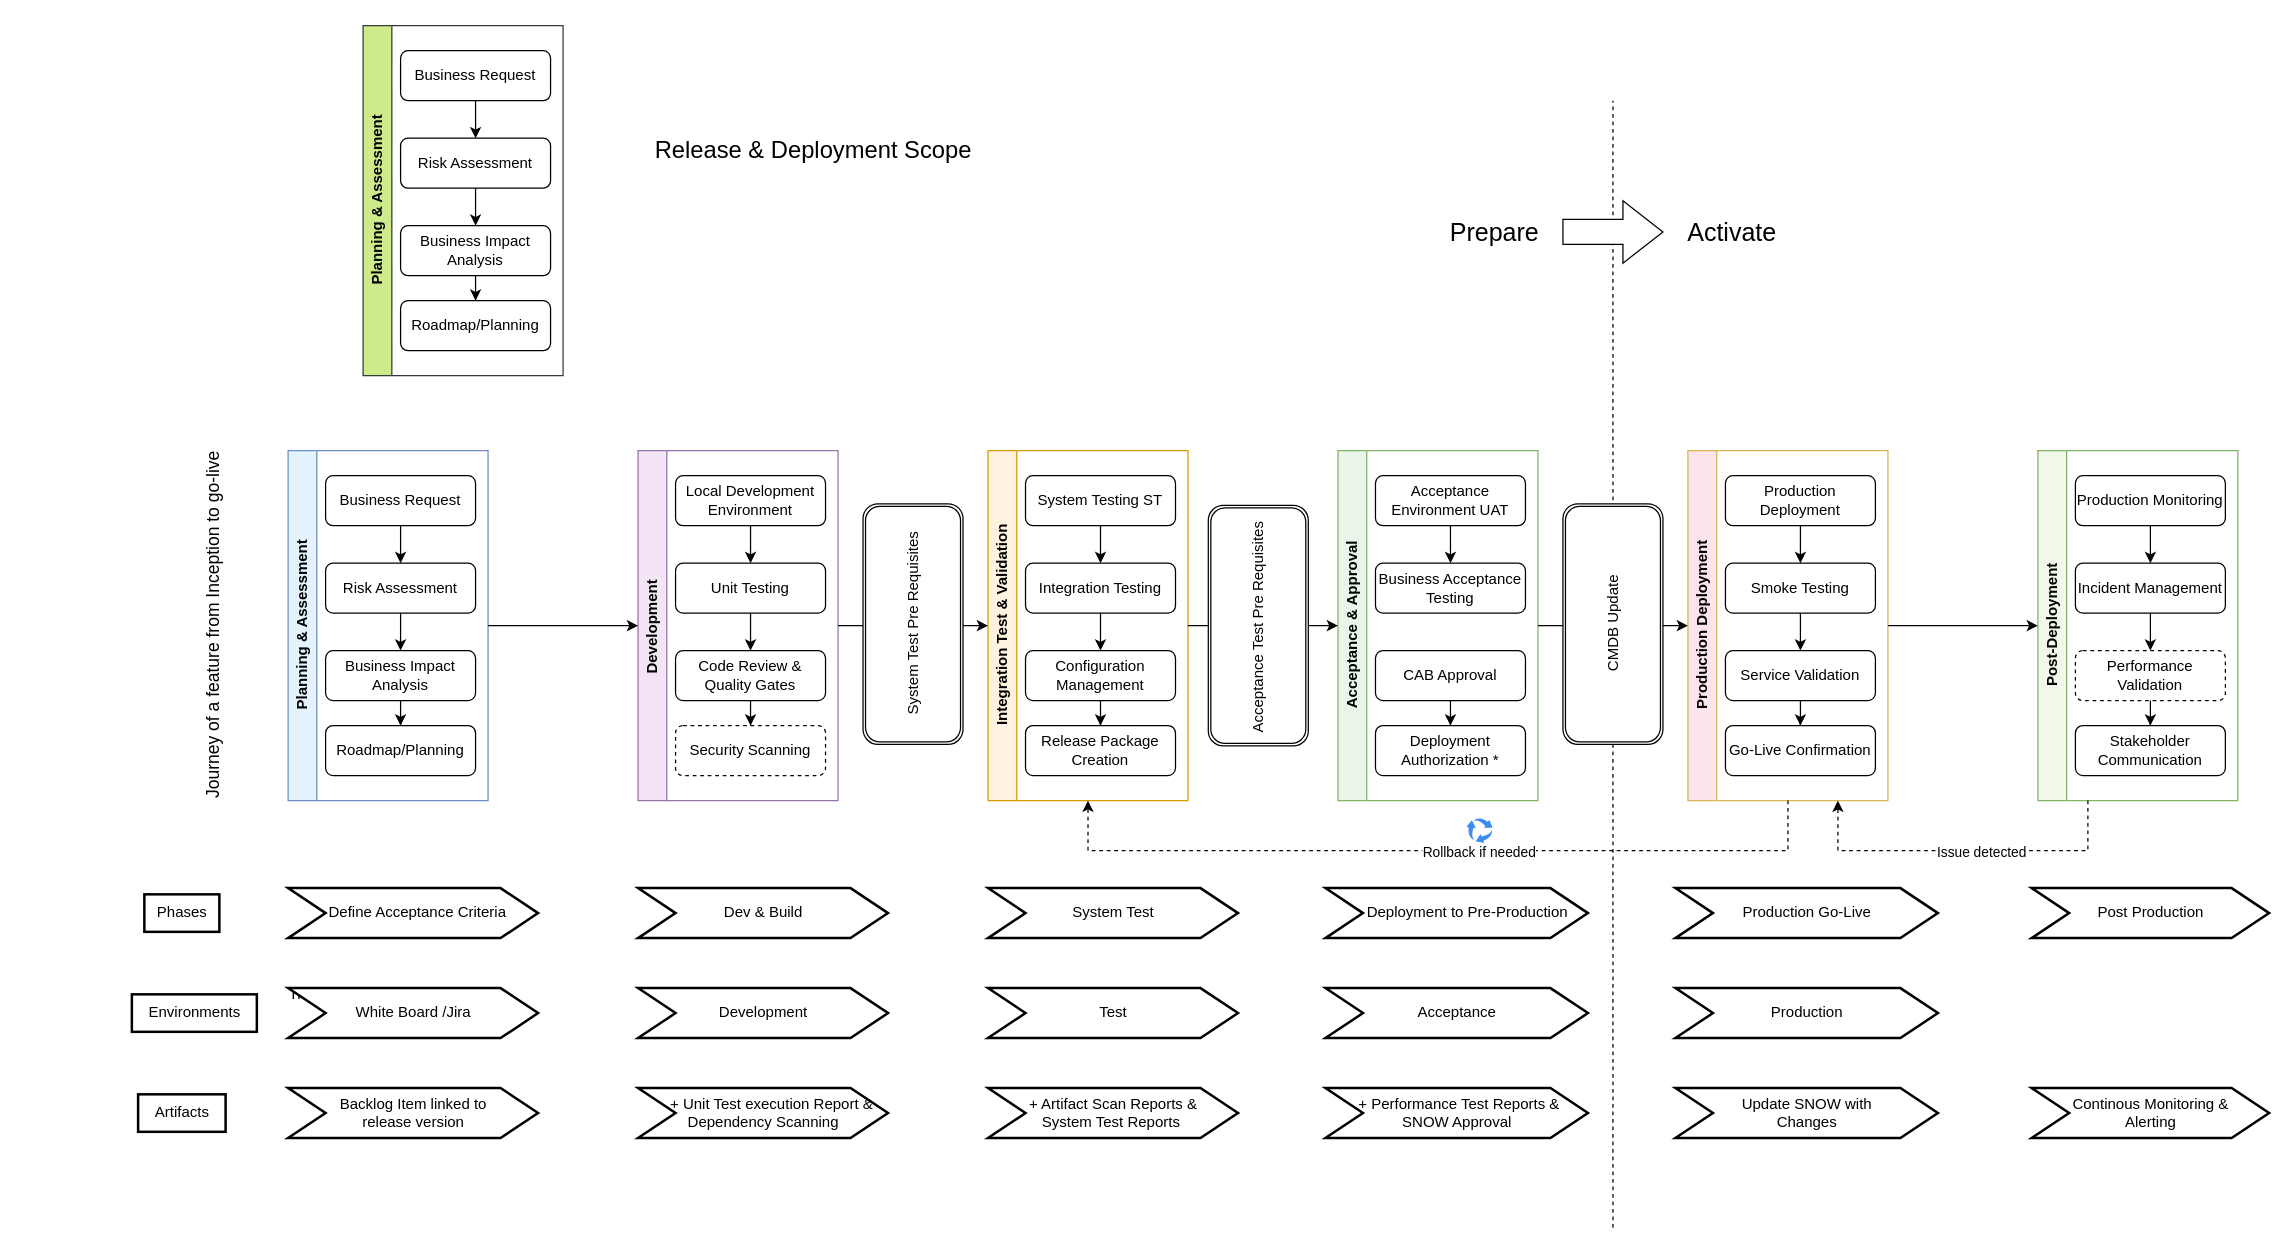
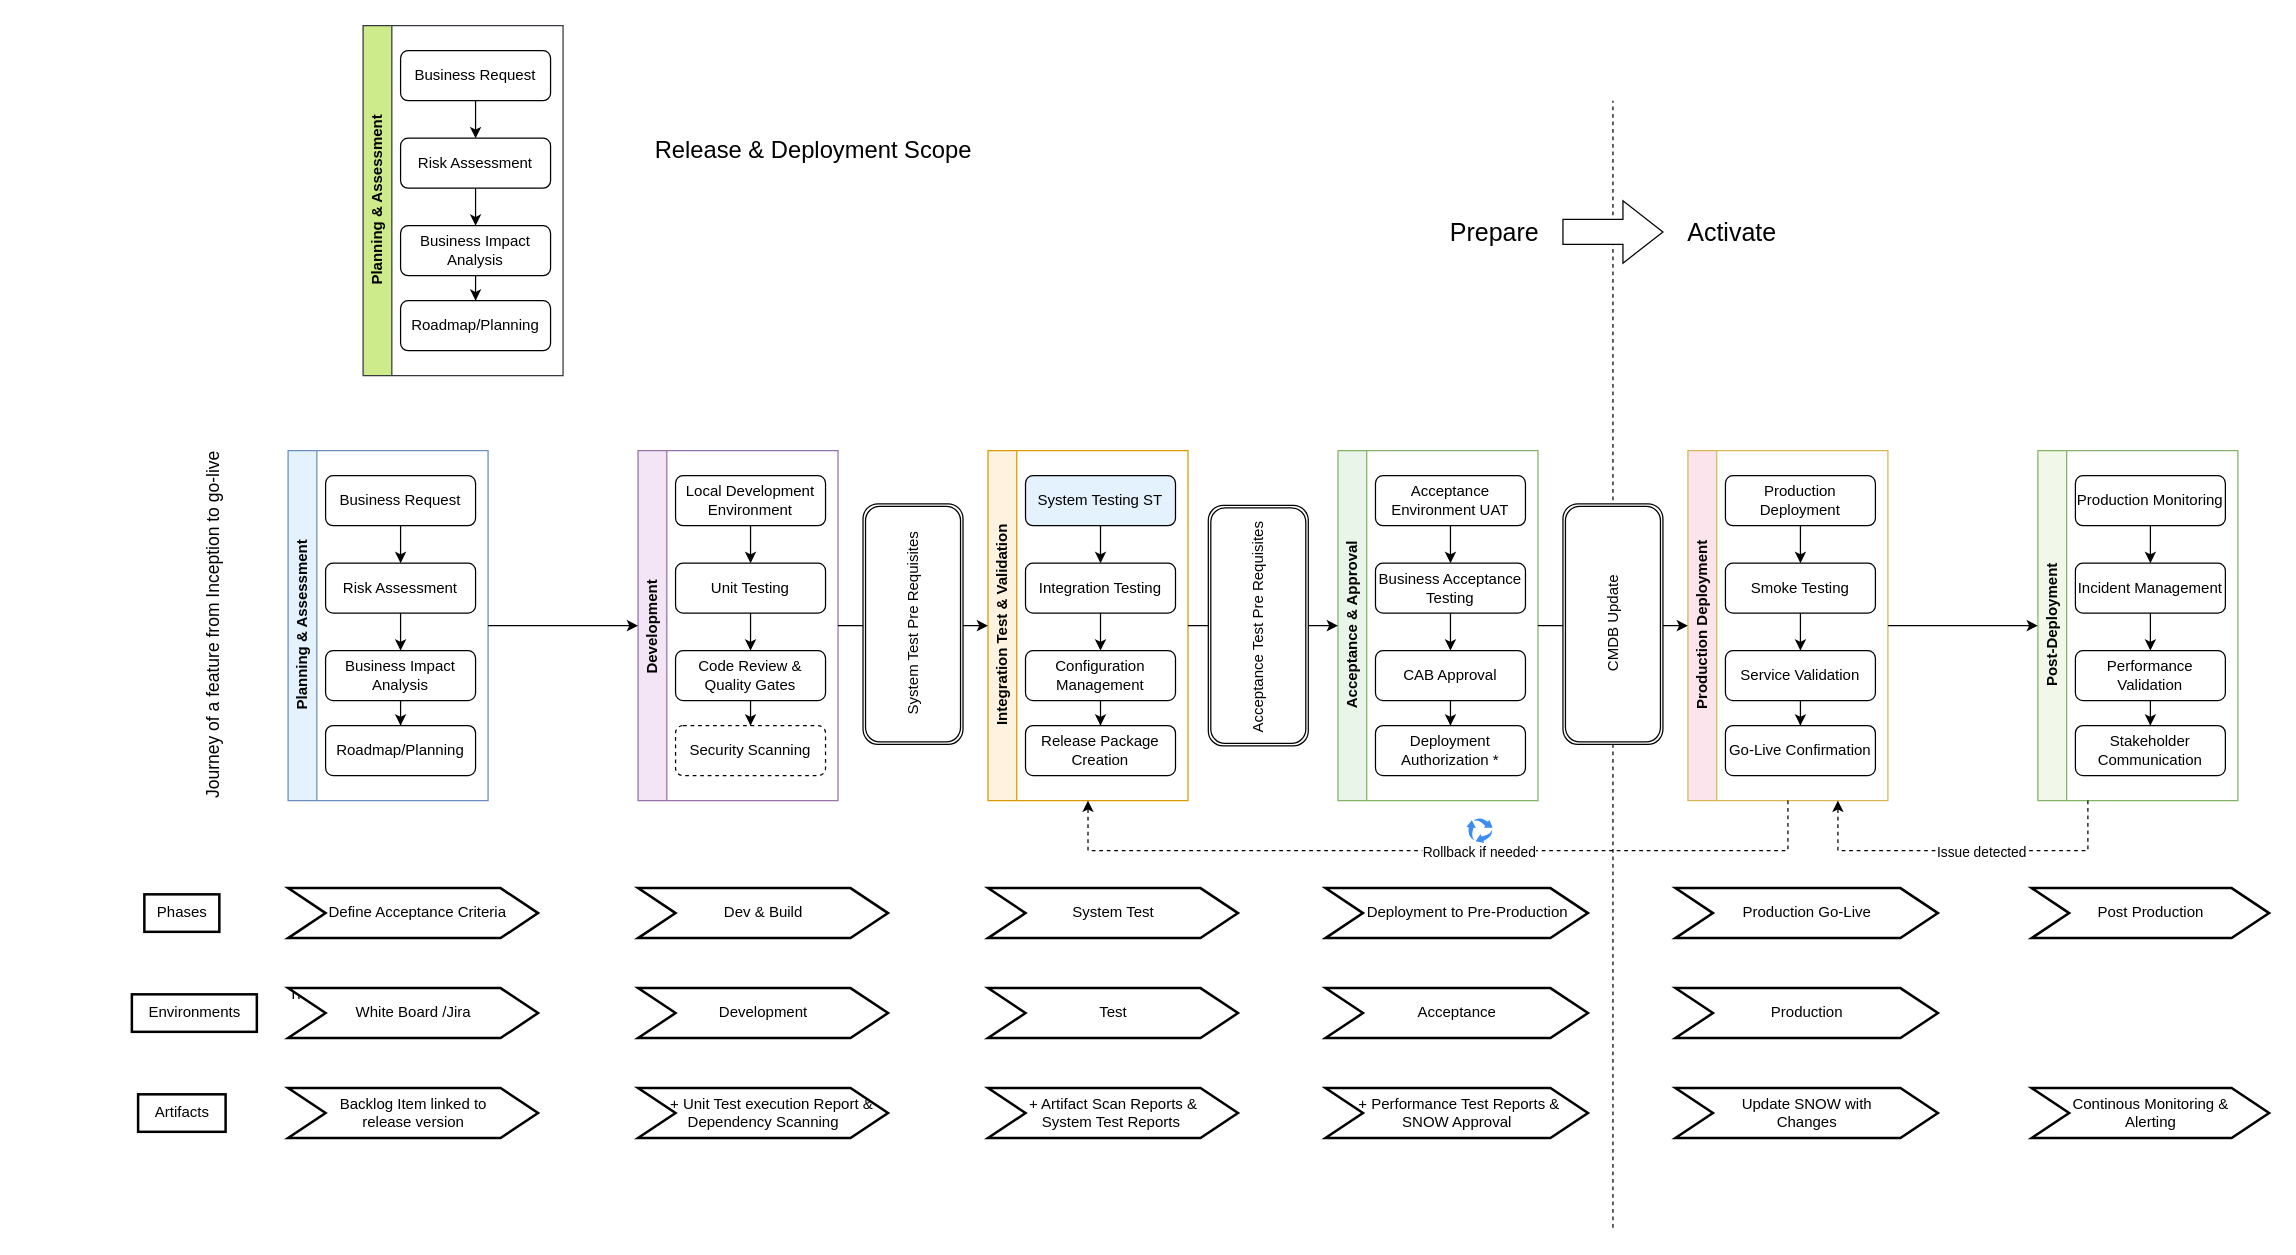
node "System Testing ST": fillcolor #ffffff -> #e3f2fd
edge "Business Acceptance Testing" -> "CAB Approval": added
node "Performance Validation": style dashed -> solid
